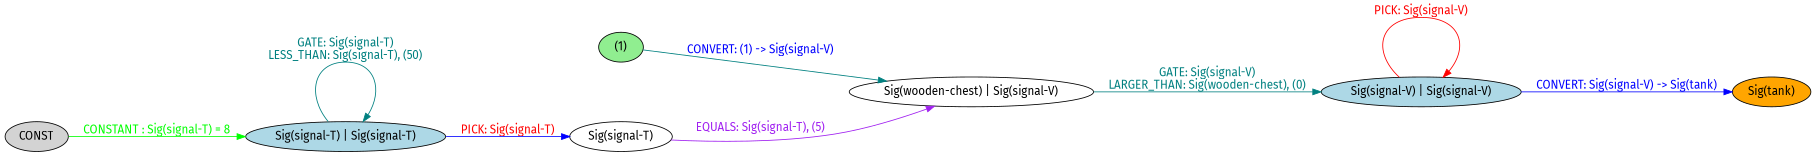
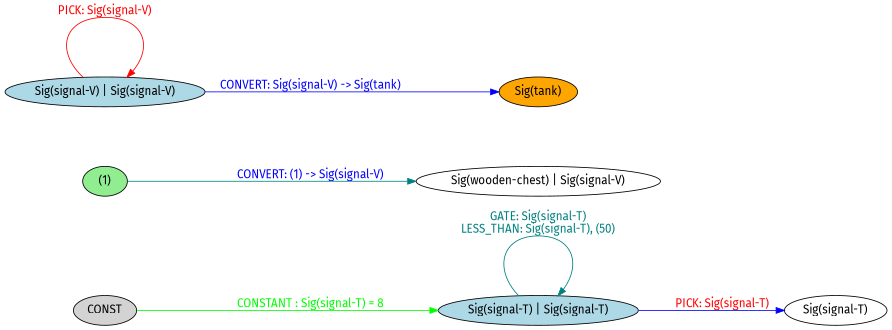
edge "Sig(wooden-chest) | Sig(signal-V)" -> "Sig(signal-V) | Sig(signal-V)": removed, label "GATE: Sig(signal-V) LARGER_THAN: Sig(wooden-chest), (0)"
edge "Sig(signal-T)" -> "Sig(wooden-chest) | Sig(signal-V)": removed, label "EQUALS: Sig(signal-T), (5)"
